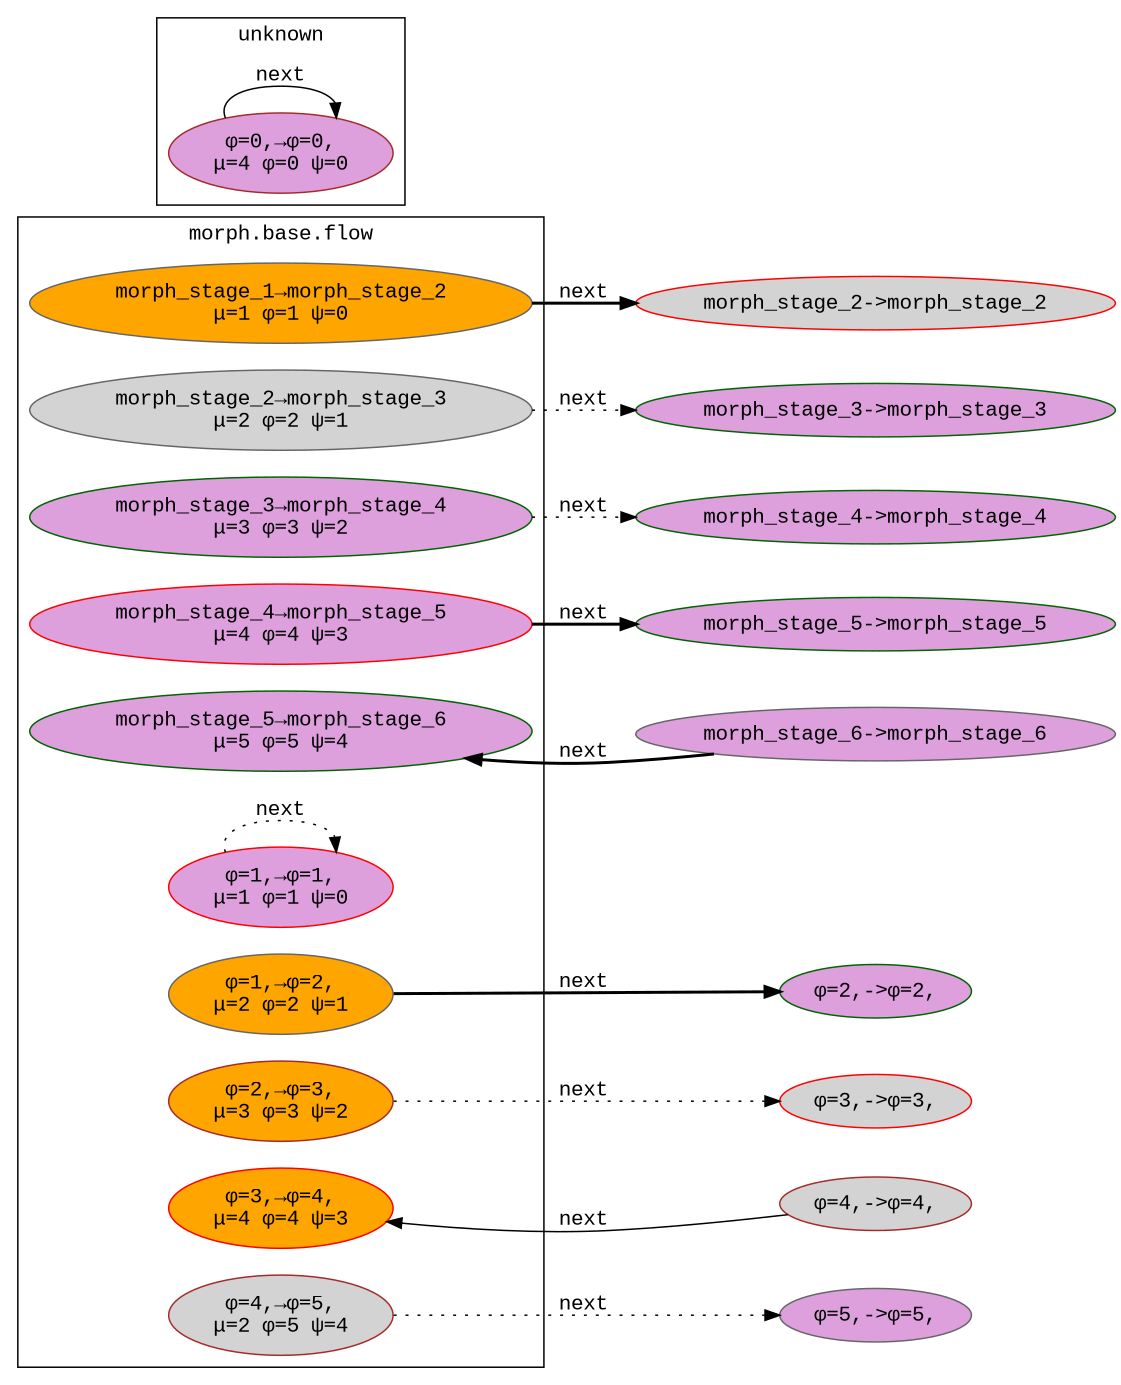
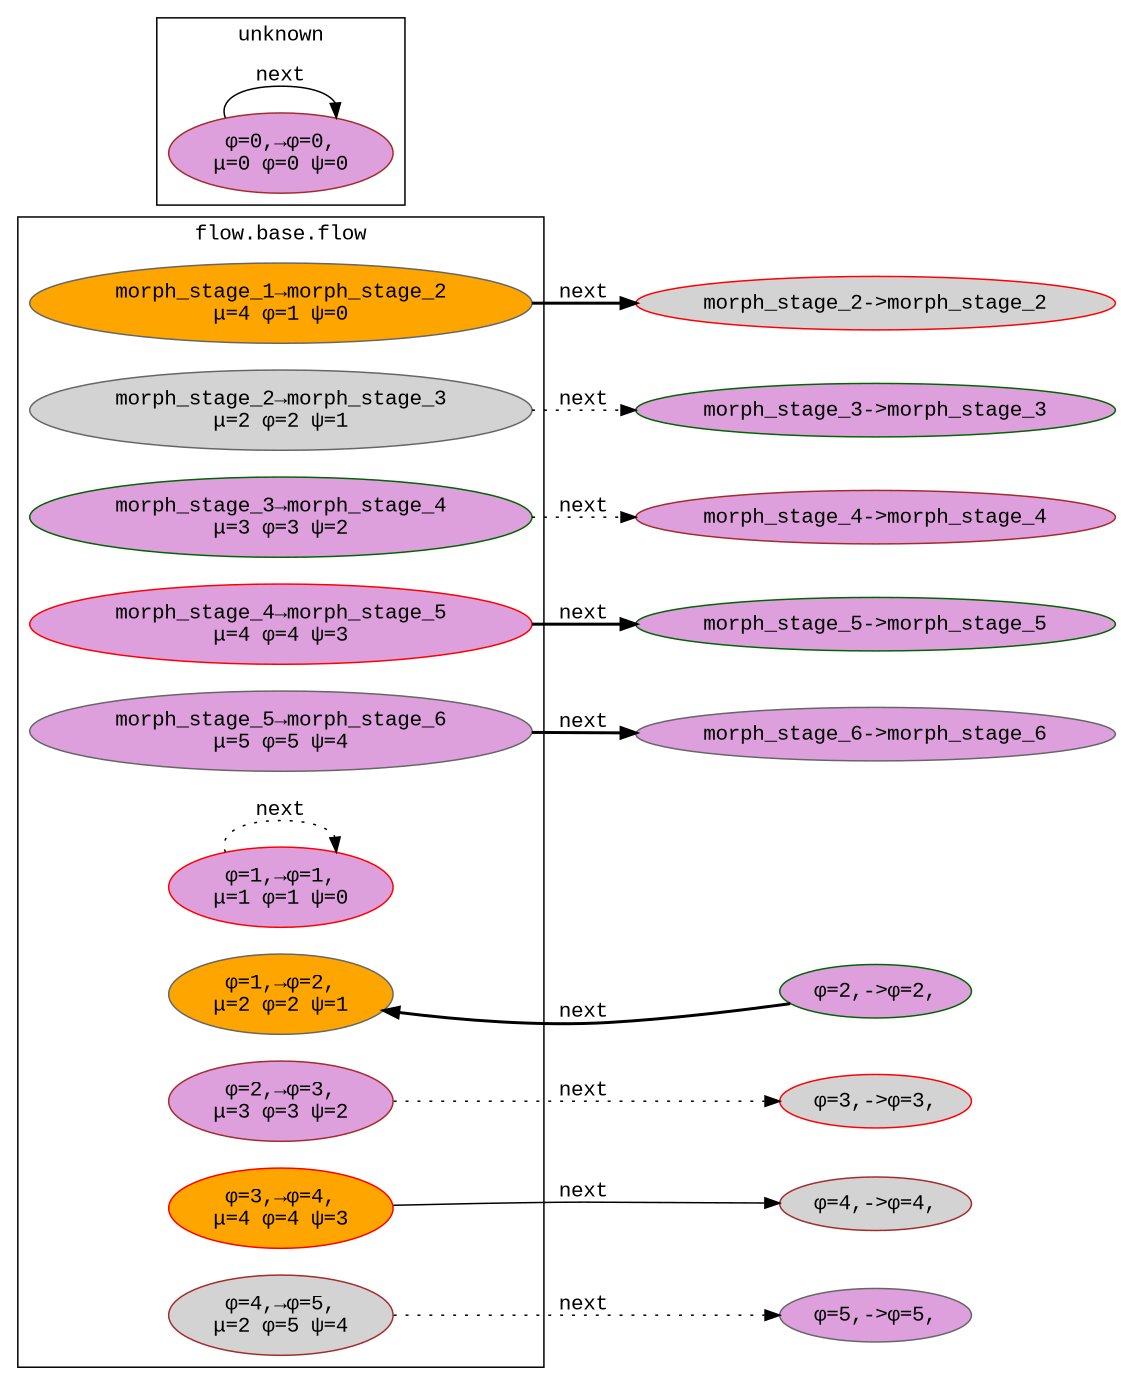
node "φ=0,→φ=0, μ=4 φ=0 ψ=0": label "φ=0,→φ=0, μ=4 φ=0 ψ=0" -> "φ=0,→φ=0, μ=0 φ=0 ψ=0"
cluster "morph.base.flow": label "morph.base.flow" -> "flow.base.flow"
node "morph_stage_1→morph_stage_2 μ=1 φ=1 ψ=0": label "morph_stage_1→morph_stage_2 μ=1 φ=1 ψ=0" -> "morph_stage_1→morph_stage_2 μ=4 φ=1 ψ=0"
node "morph_stage_4->morph_stage_4": color darkgreen -> brown
node "morph_stage_5→morph_stage_6 μ=5 φ=5 ψ=4": color darkgreen -> gray40
edge "morph_stage_6->morph_stage_6" -> "morph_stage_5→morph_stage_6 μ=5 φ=5 ψ=4": reversed
edge "φ=1,→φ=2, μ=2 φ=2 ψ=1" -> "φ=2,->φ=2,": reversed
node "φ=2,→φ=3, μ=3 φ=3 ψ=2": fillcolor orange -> plum
edge "φ=4,->φ=4," -> "φ=3,→φ=4, μ=4 φ=4 ψ=3": reversed
